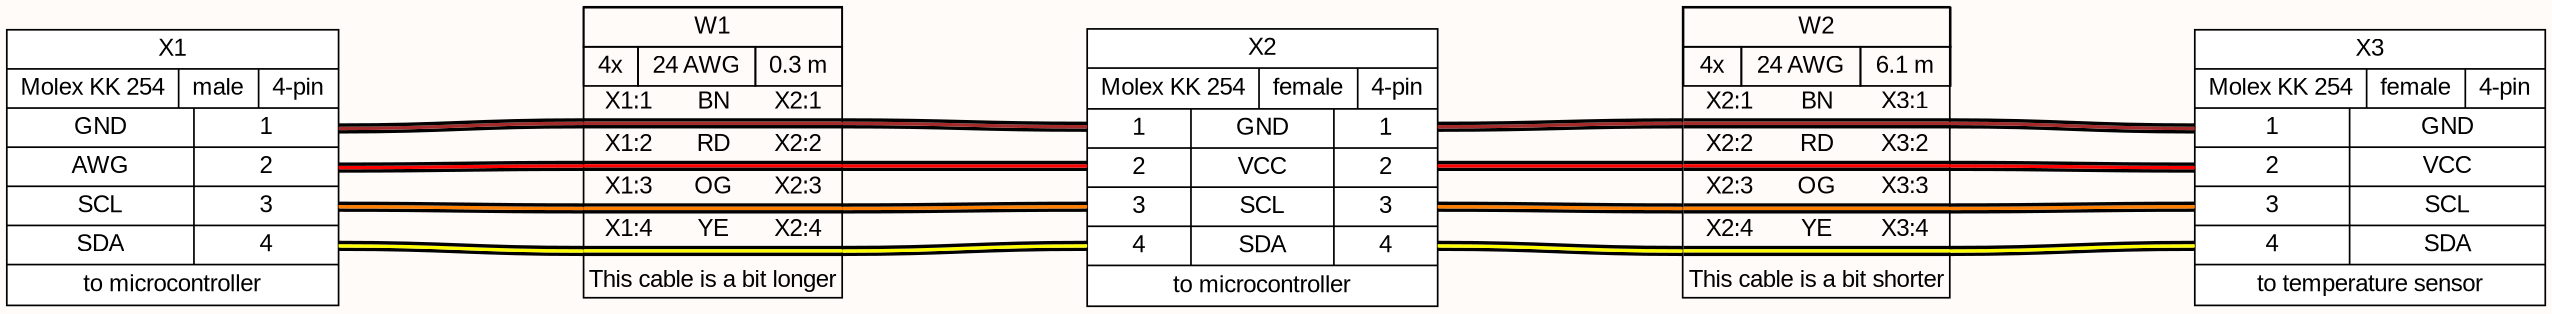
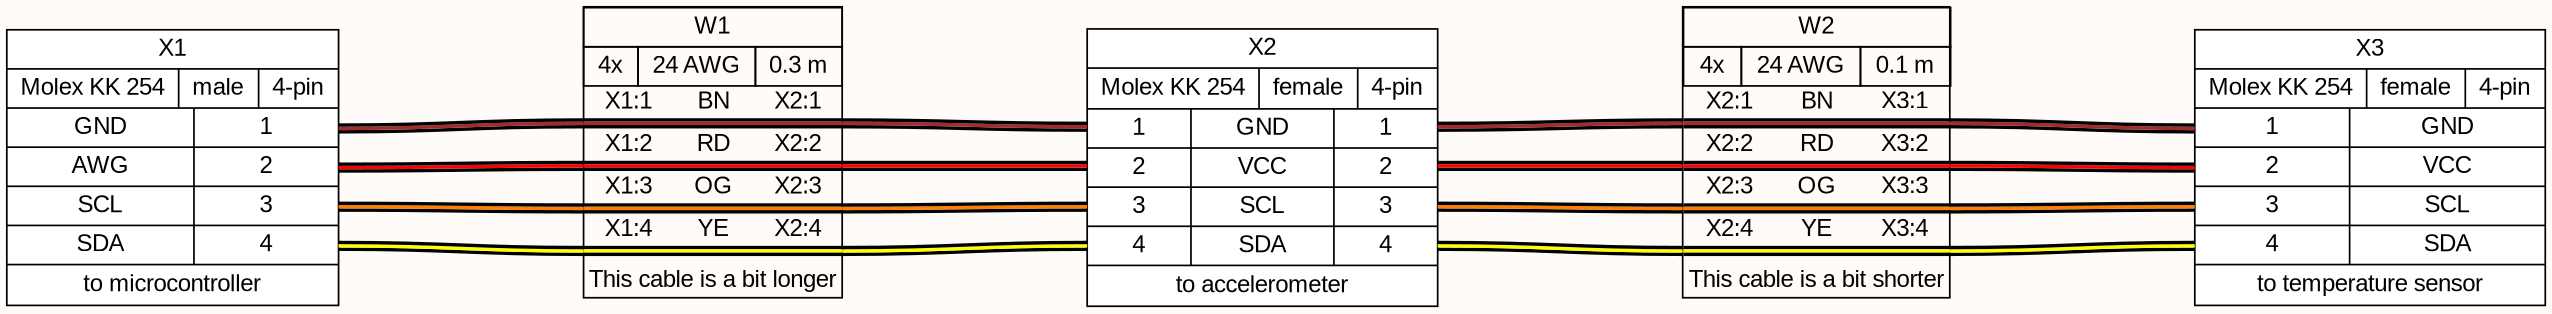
node "W2": text "6.1 m" -> "0.1 m"
node "X2": text "to microcontroller" -> "to accelerometer"
